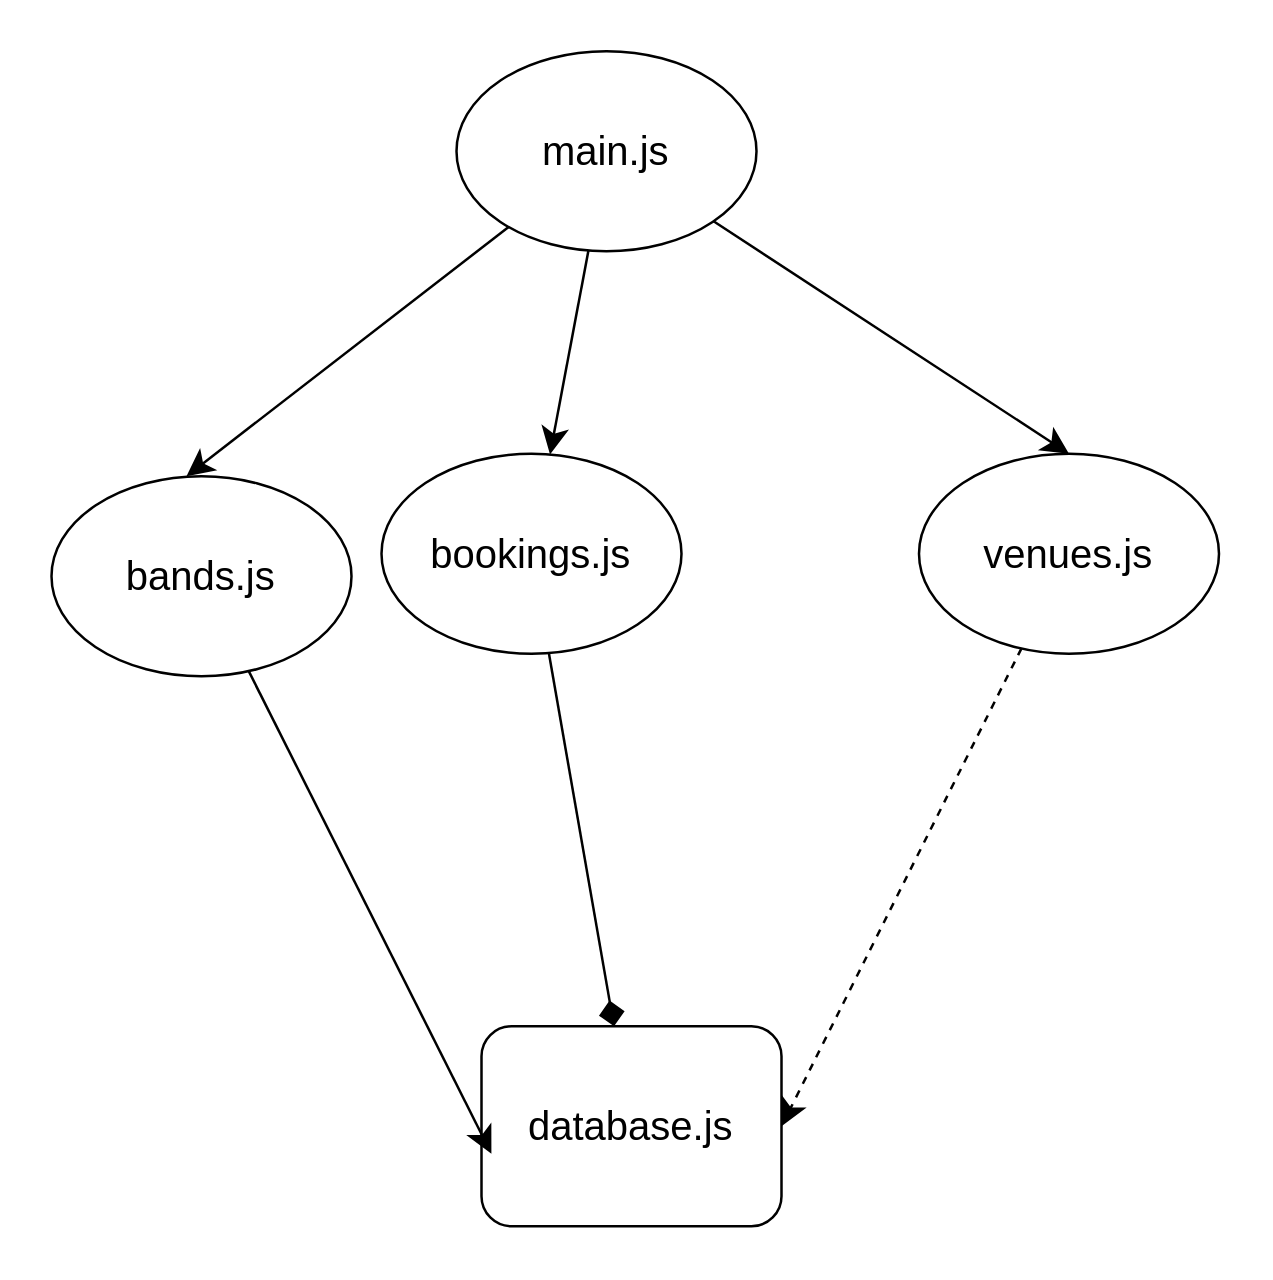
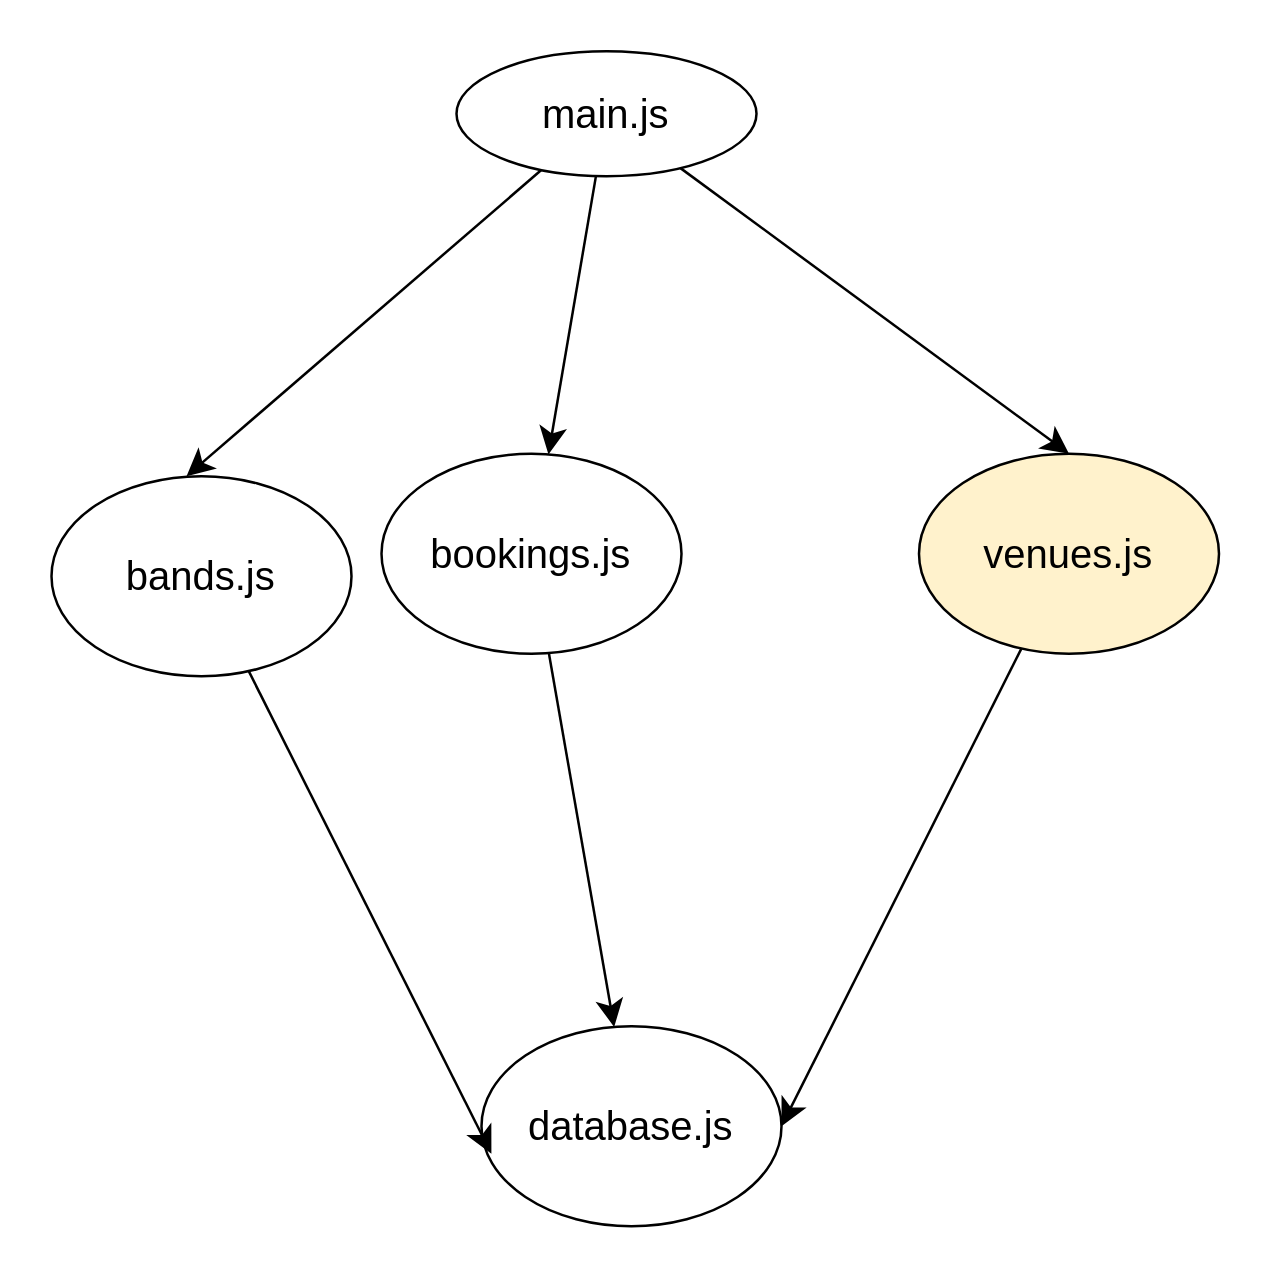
node "main.js": size 300x200 -> 300x125
node "venues.js": fillcolor #ffffff -> #fff2cc
edge "venues.js" -> "database.js": style dashed -> solid
edge "bookings.js" -> "database.js": arrowhead diamond -> classic
node "database.js": shape rounded rectangle -> ellipse
